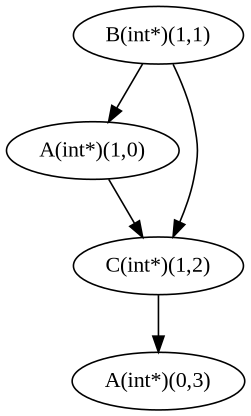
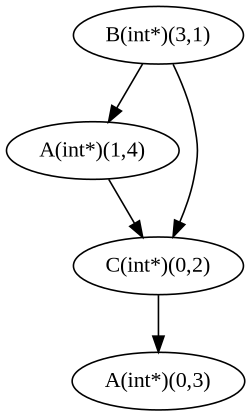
node "B(int*)(1,1)": label "B(int*)(1,1)" -> "B(int*)(3,1)"
node "A(int*)(1,0)": label "A(int*)(1,0)" -> "A(int*)(1,4)"
node "C(int*)(1,2)": label "C(int*)(1,2)" -> "C(int*)(0,2)"
